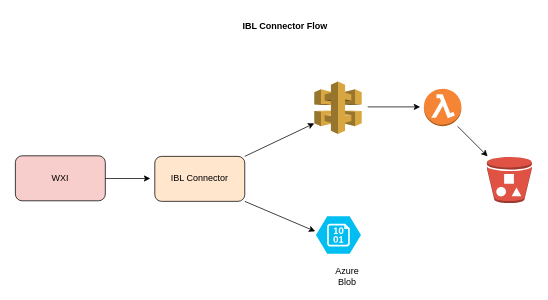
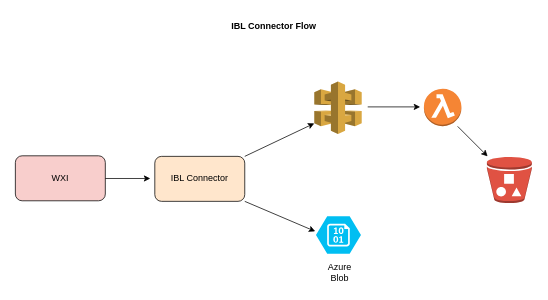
node "IBL Connector Flow": moved (285, 27) -> (274, 27)
node "Azure Blob": moved (348, 276) -> (340, 273)
